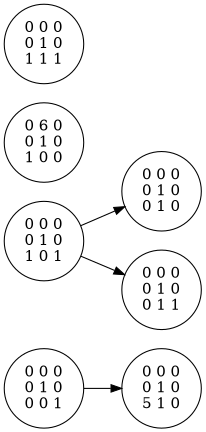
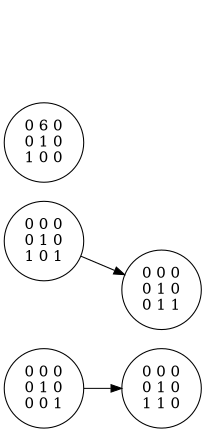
node "0 0 0 0 1 0 1 1 1": removed
node "0 0 0 0 1 0 0 1 0": removed
node "0 0 0 0 1 0 5 1 0": label "0 0 0 0 1 0 5 1 0" -> "0 0 0 0 1 0 1 1 0"
